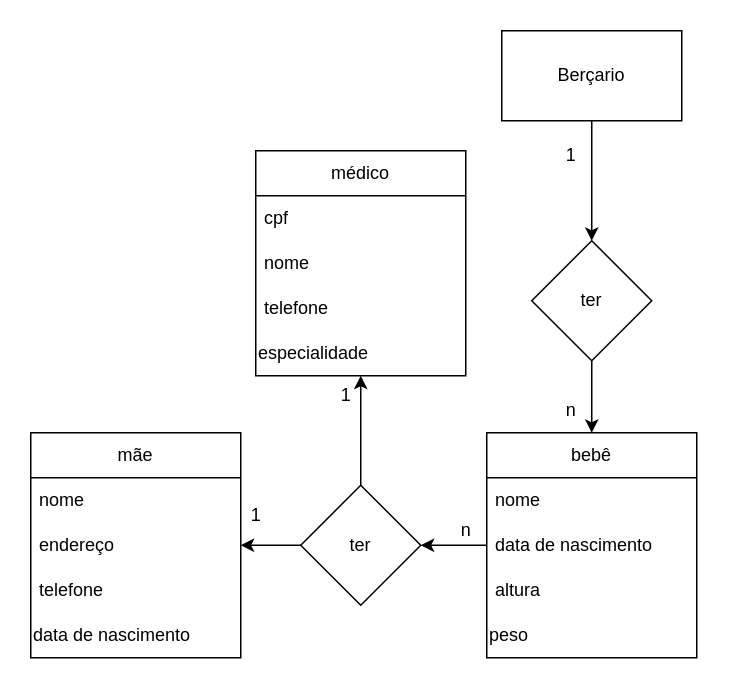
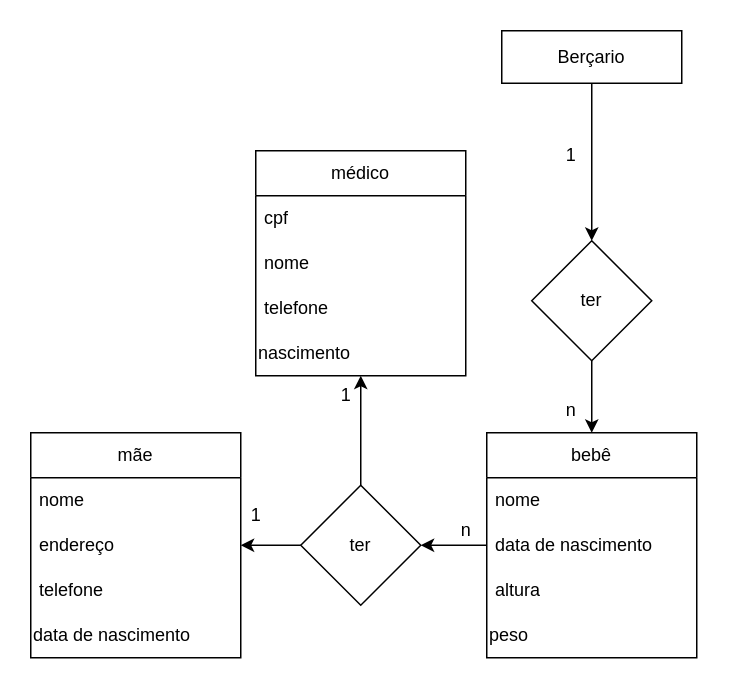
node "Berçario": size 180x90 -> 180x53
node "especialidade": label "especialidade" -> "nascimento"
